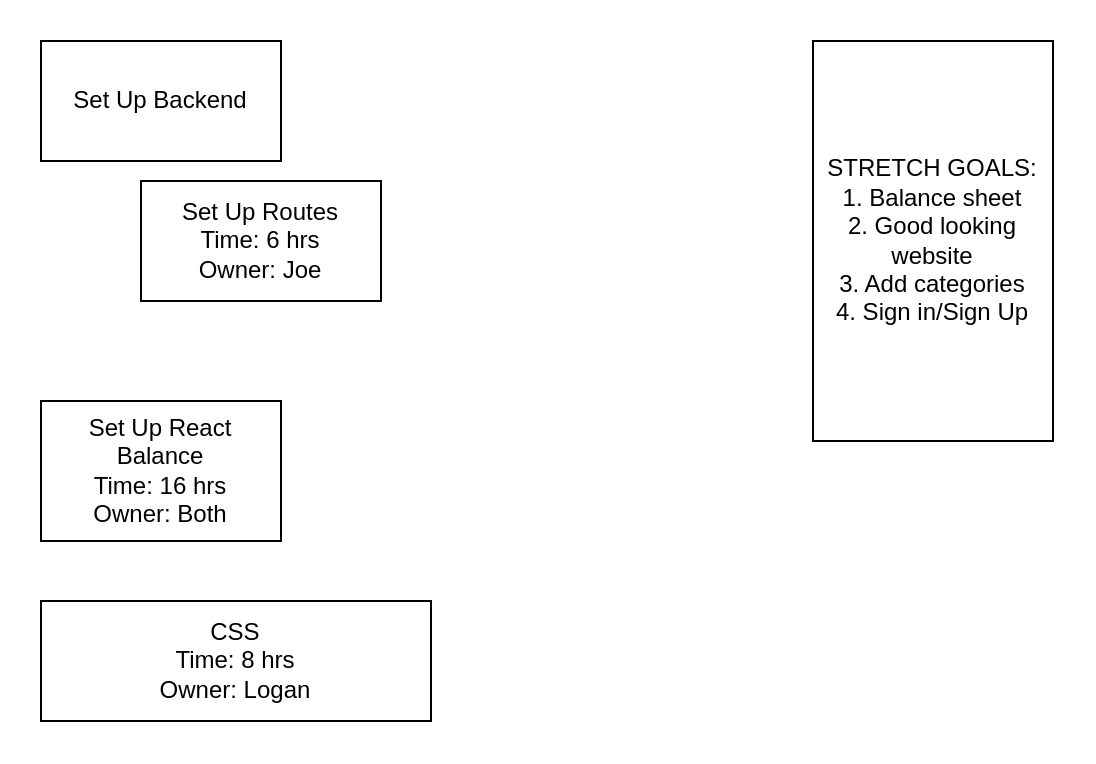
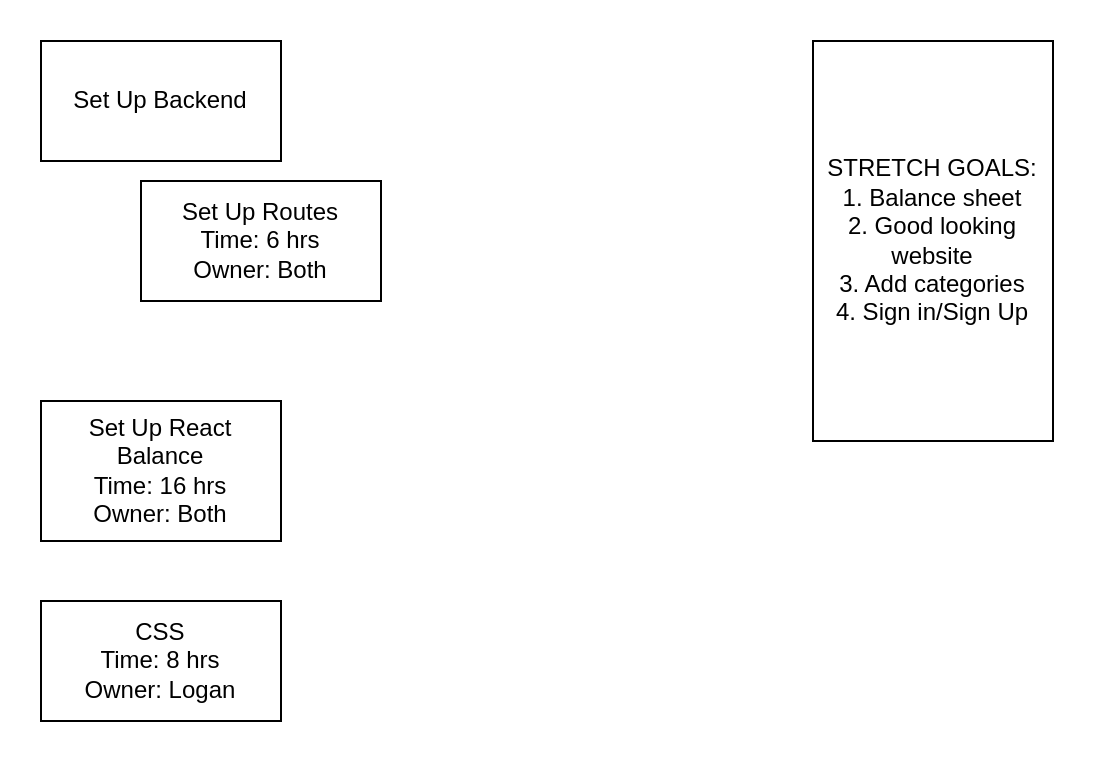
node "Set Up Routes Time: 6 hrs Owner: Joe": label "Set Up Routes Time: 6 hrs Owner: Joe" -> "Set Up Routes Time: 6 hrs Owner: Both"
node "CSS Time: 8 hrs Owner: Logan": size 390x120 -> 240x120
